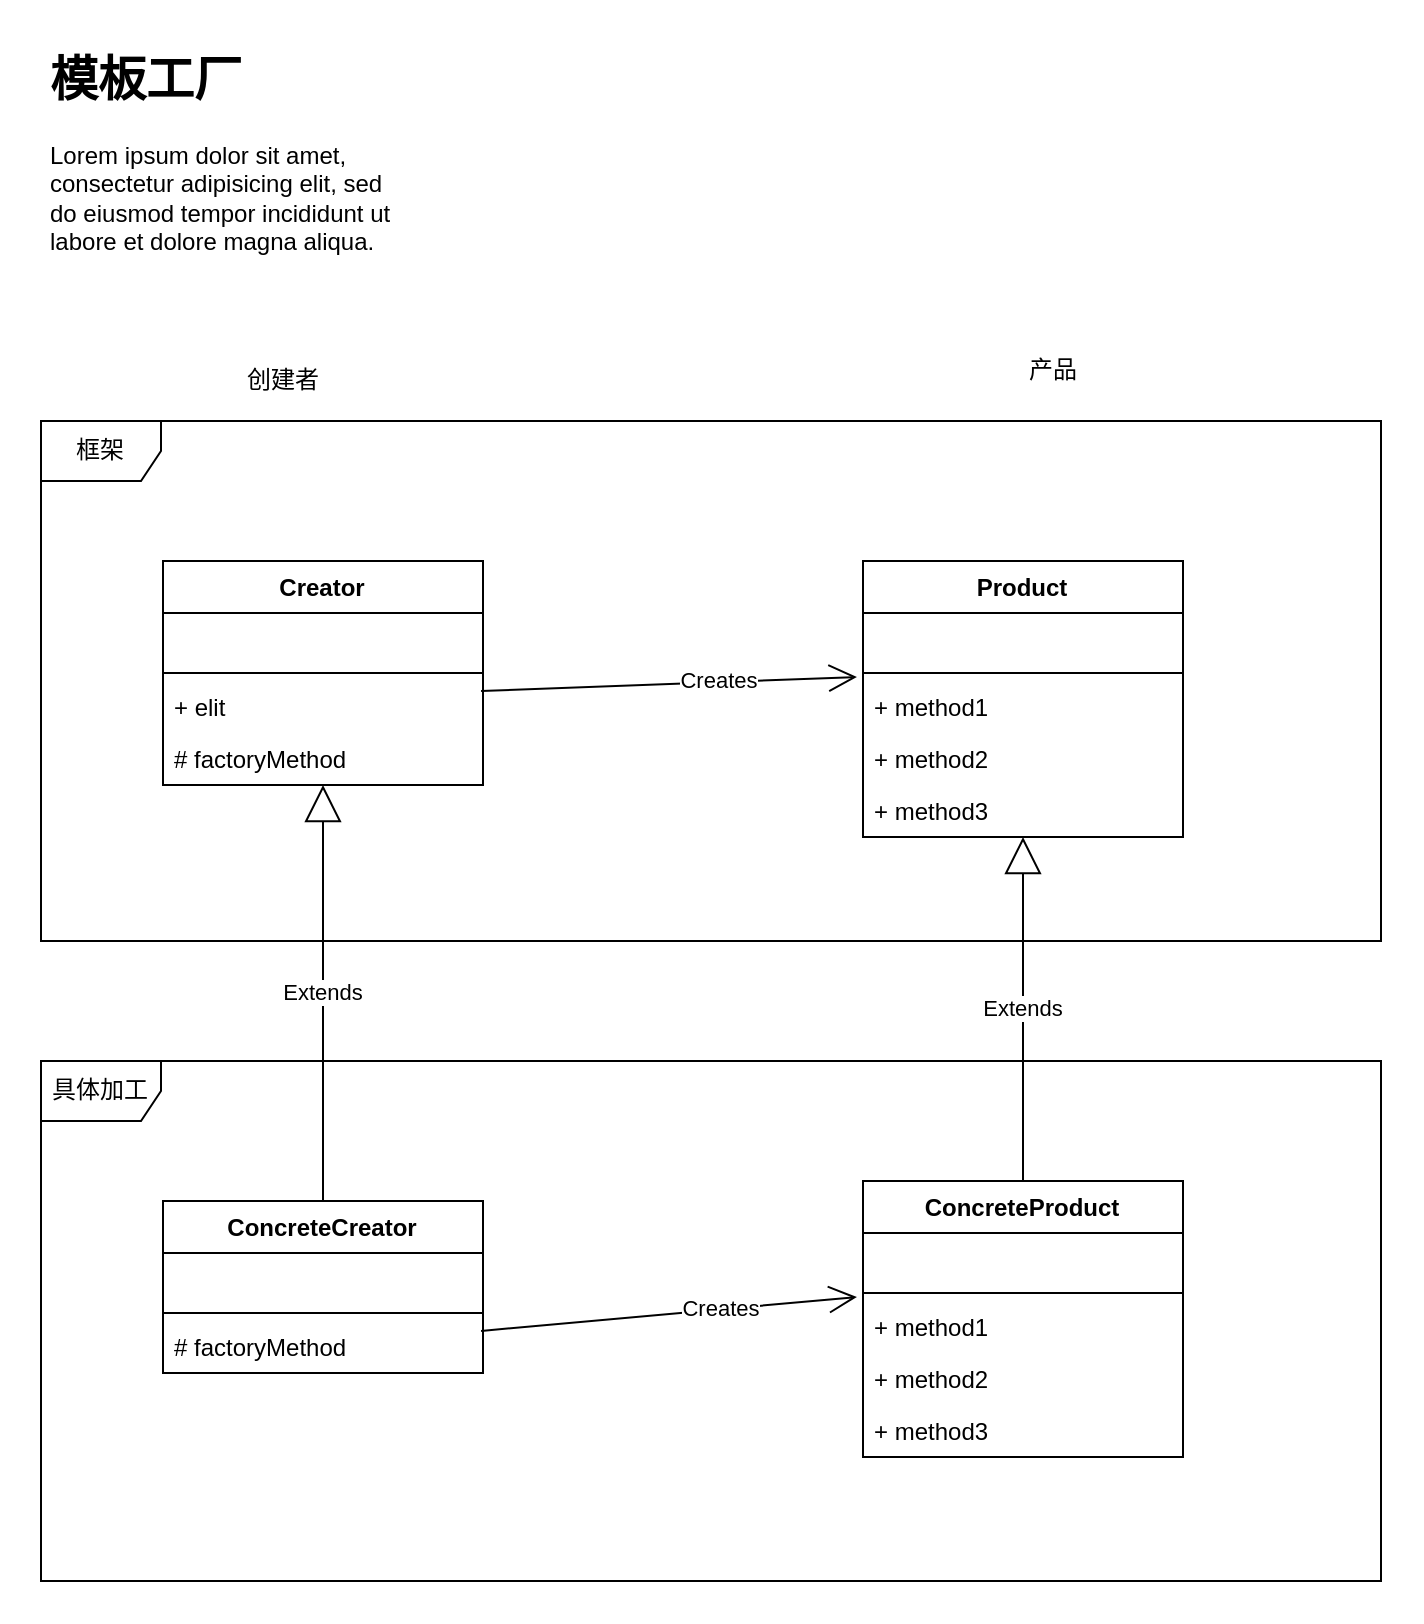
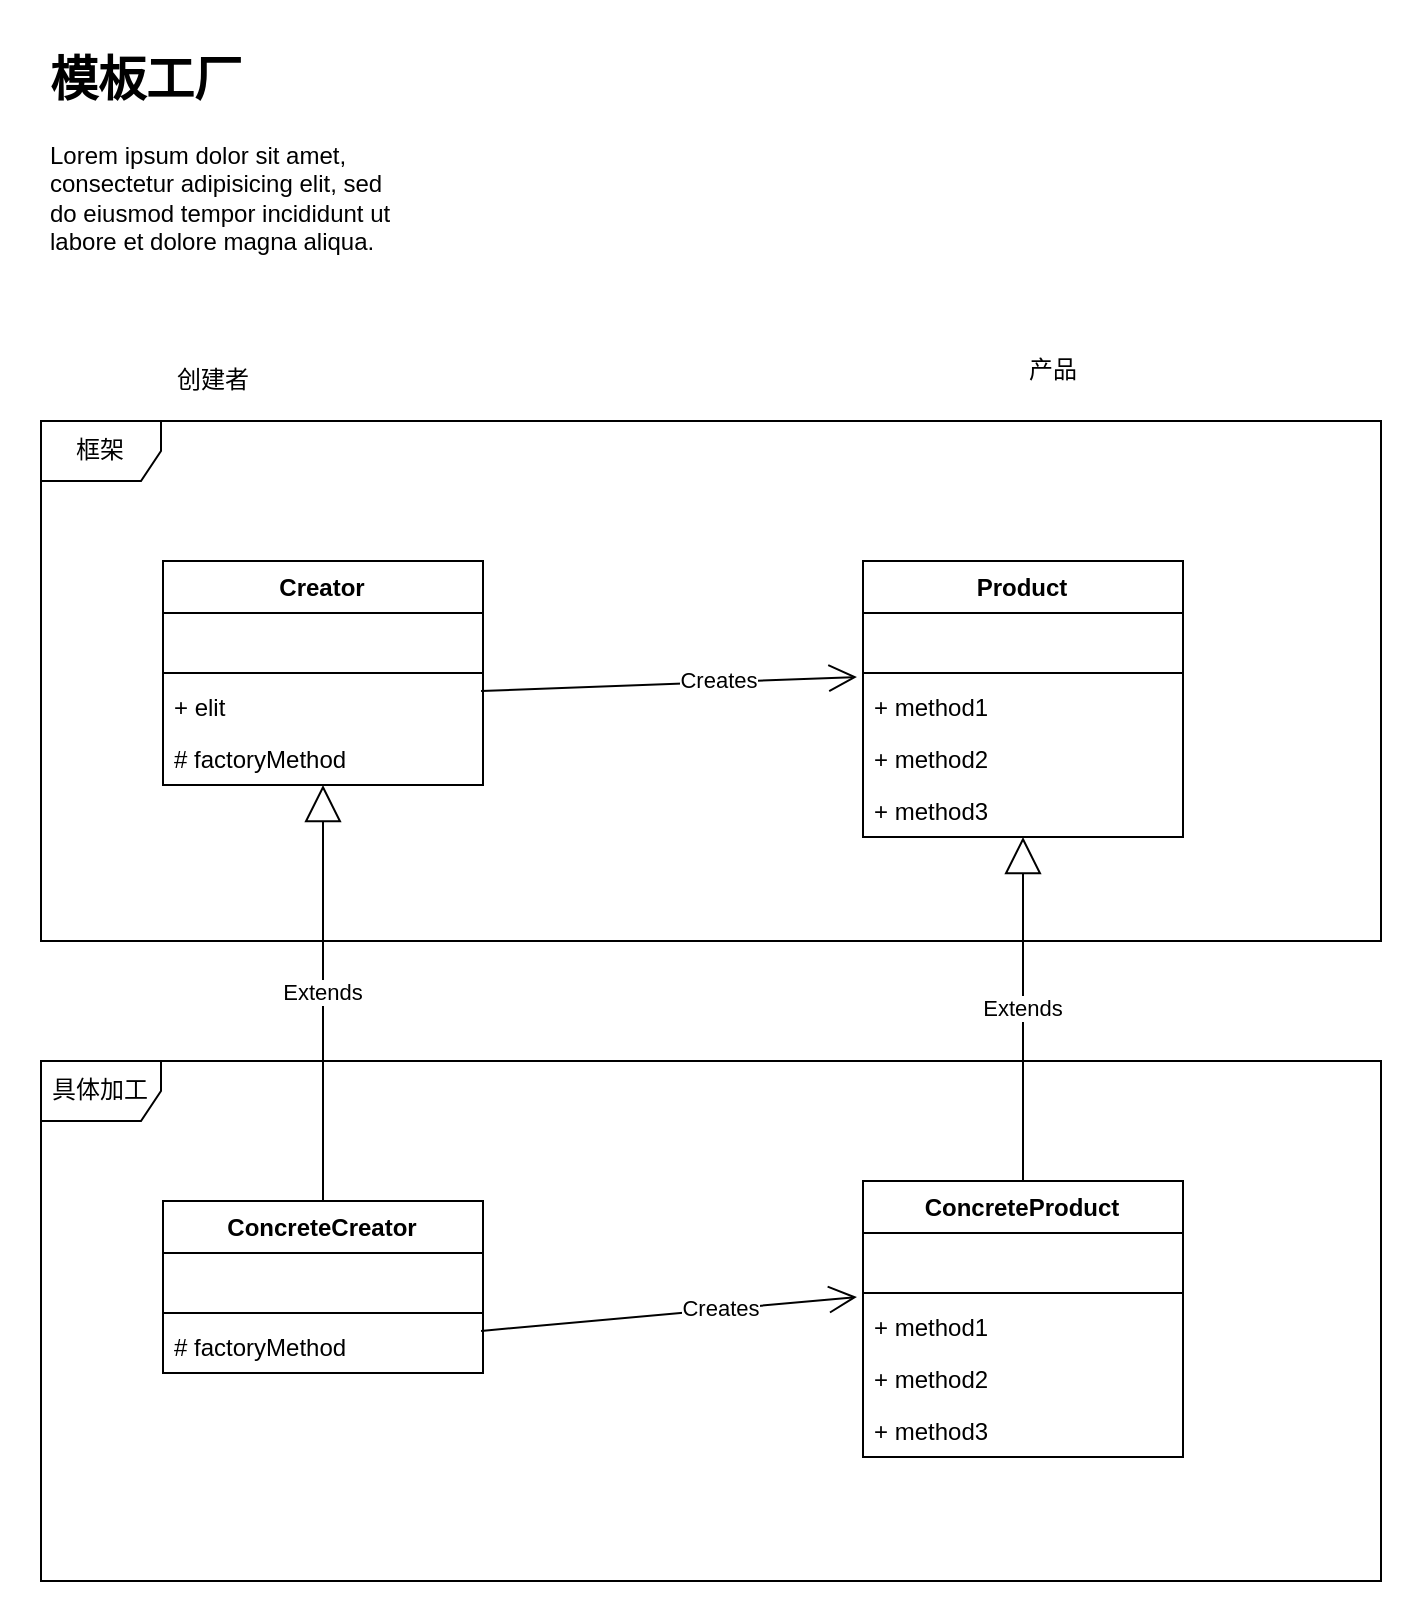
node "创建者": moved (283, 381) -> (213, 381)
